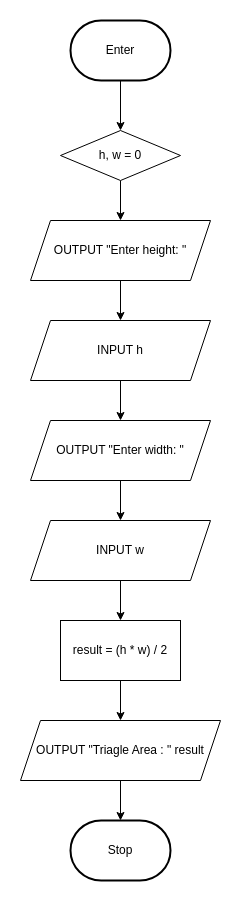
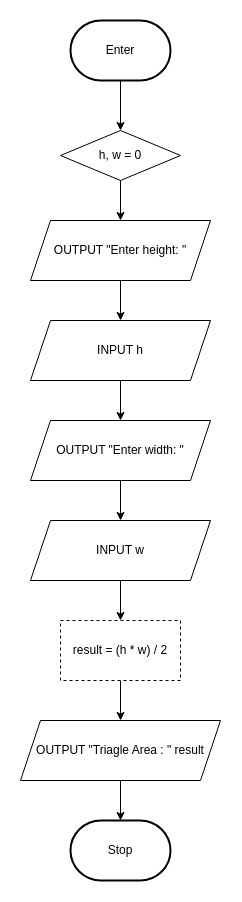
node "result = (h * w) / 2": style solid -> dashed
